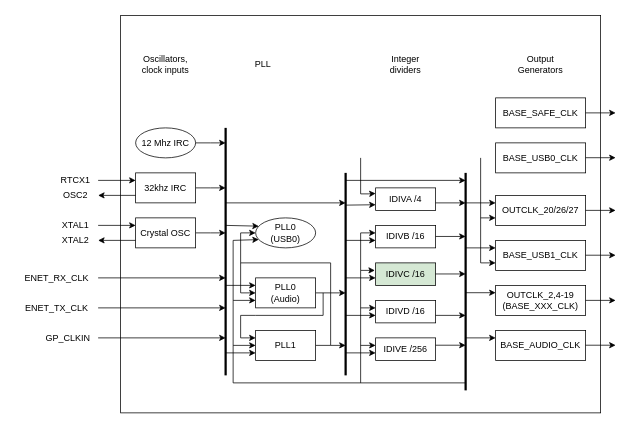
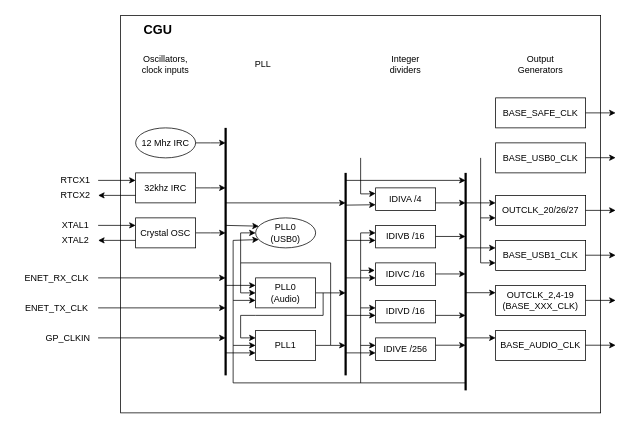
node "CGU": added
node "OSC2": label "OSC2" -> "RTCX2"
node "IDIVC /16": fillcolor #d5e8d4 -> #ffffff
